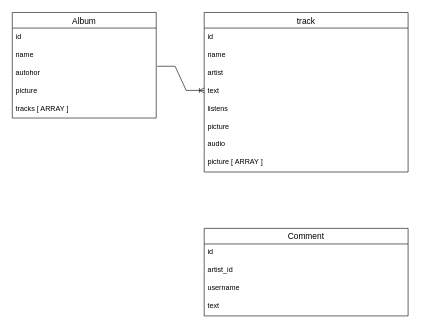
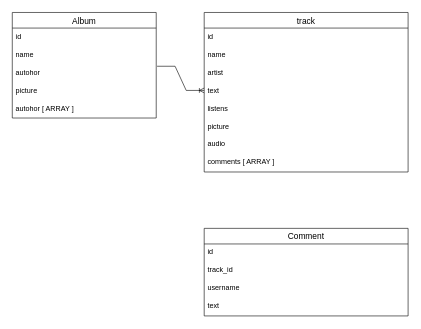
node "tracks [ ARRAY ]": label "tracks [ ARRAY ]" -> "autohor [ ARRAY ]"
node "picture [ ARRAY ]": label "picture [ ARRAY ]" -> "comments [ ARRAY ]"
node "artist_id": label "artist_id" -> "track_id"
